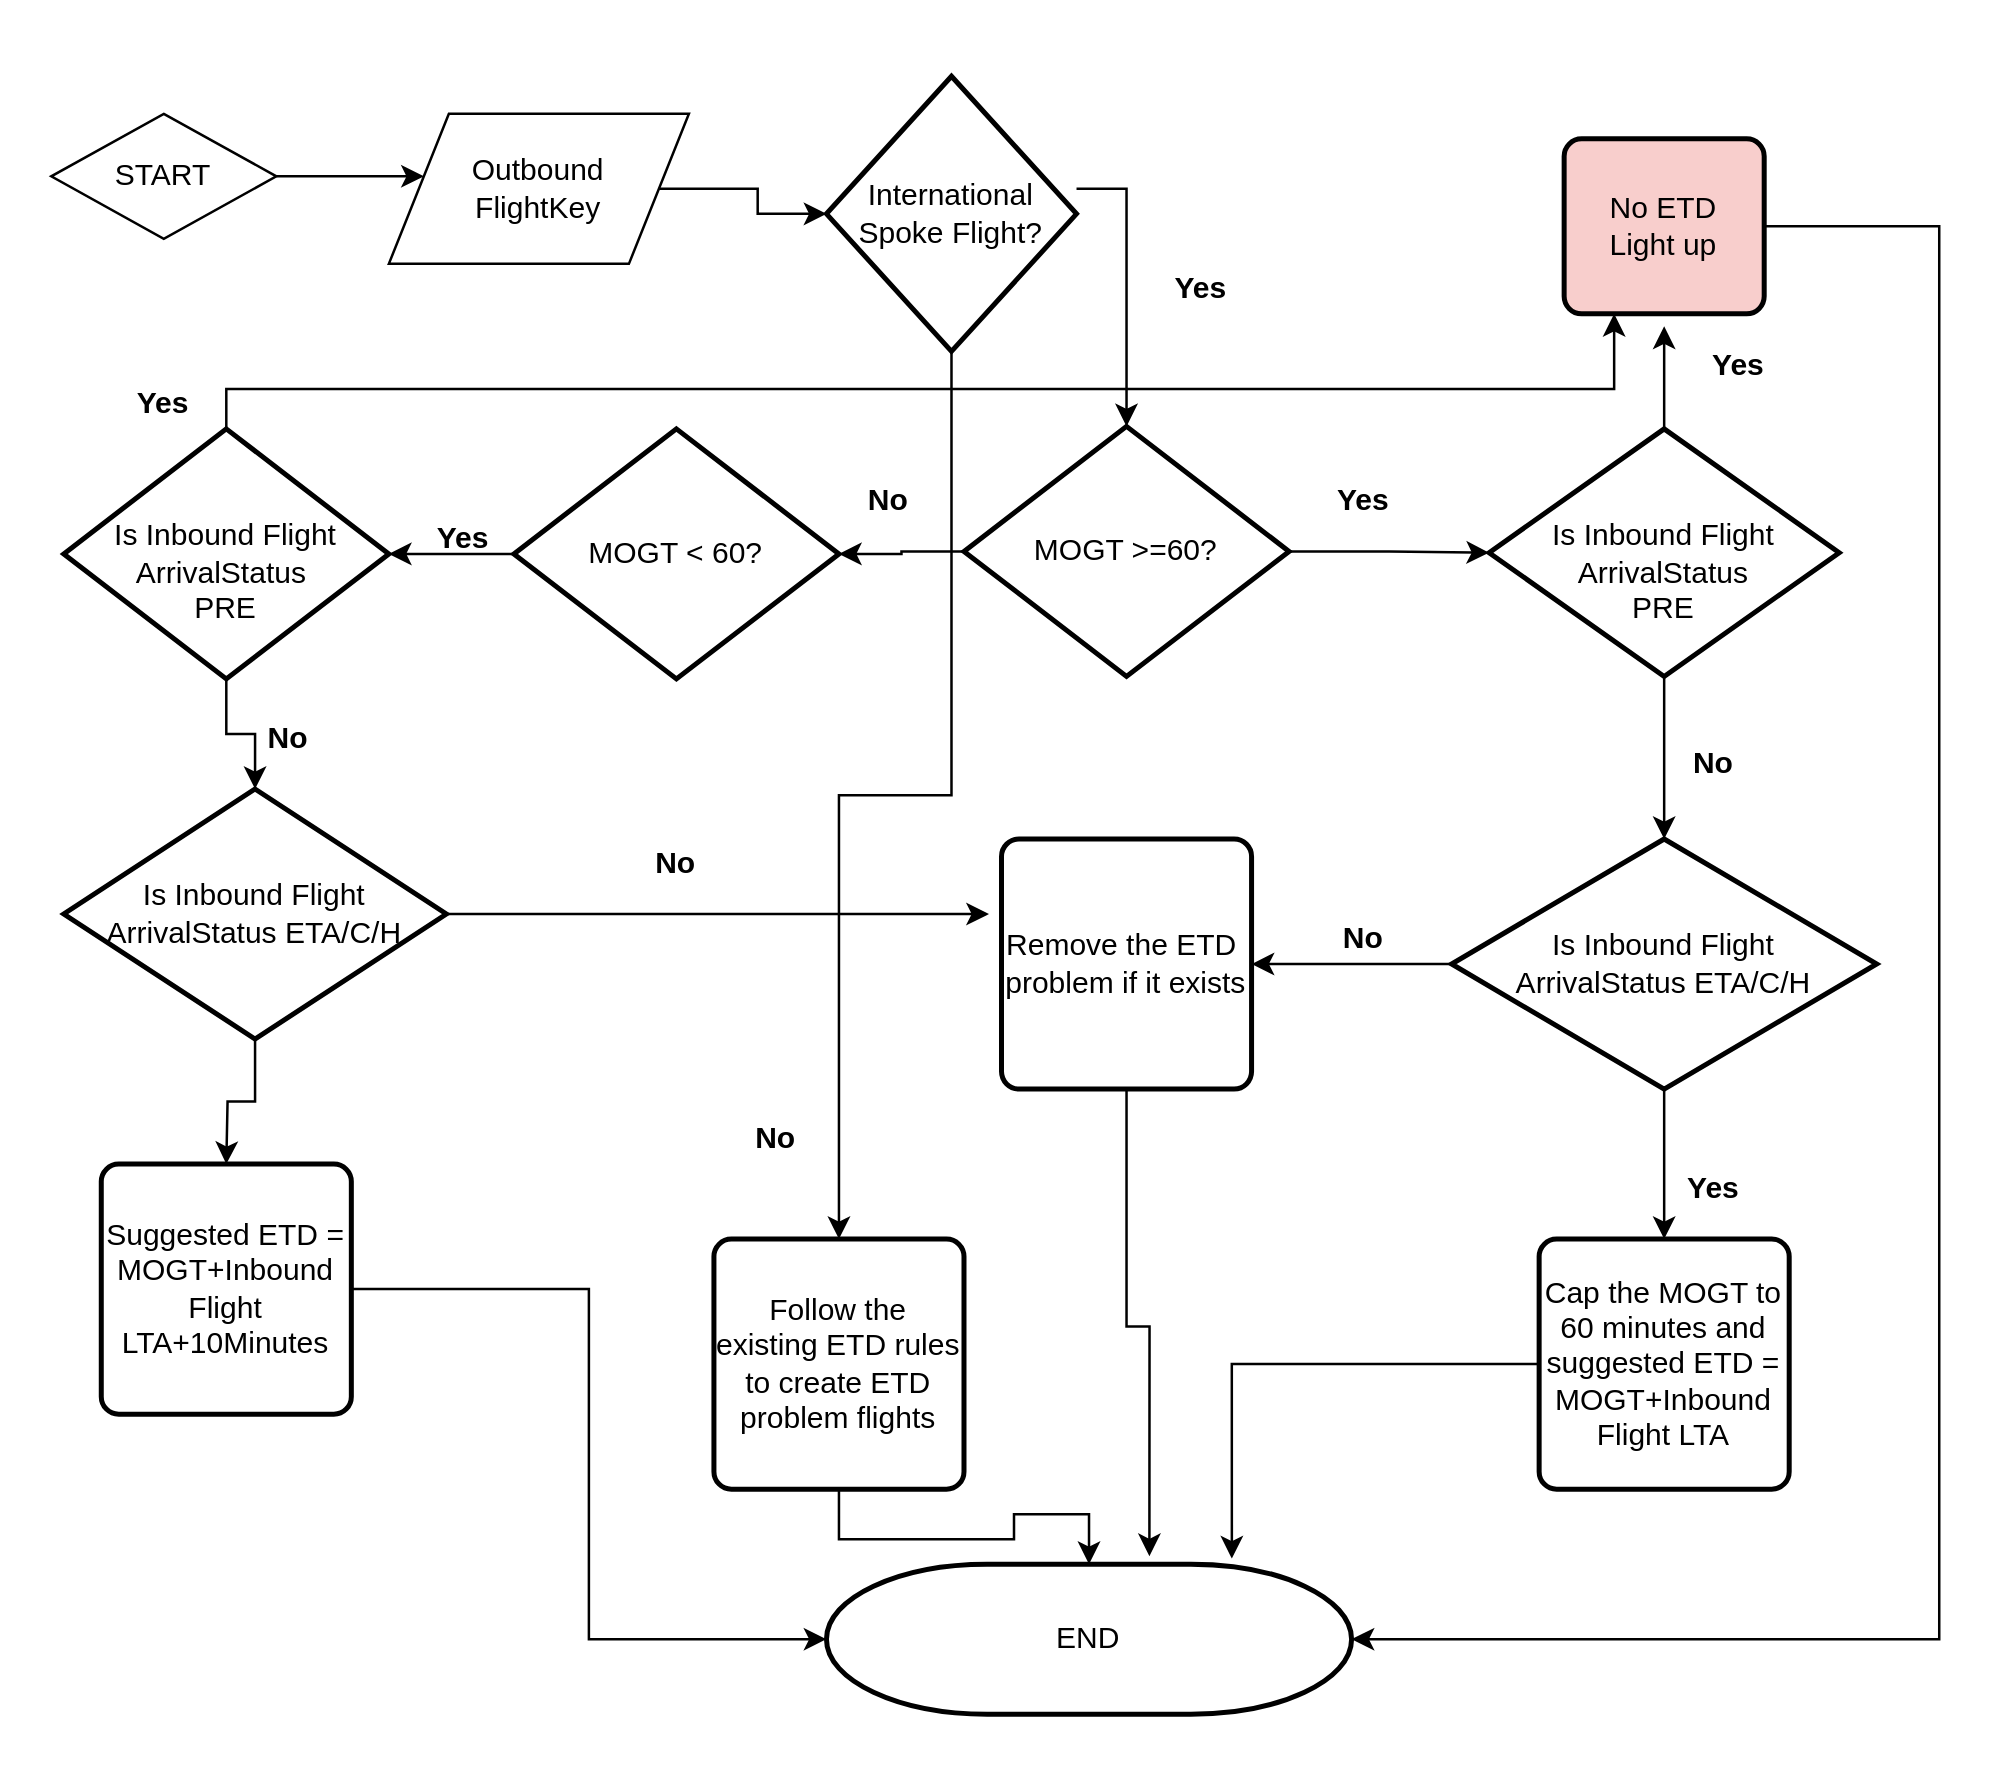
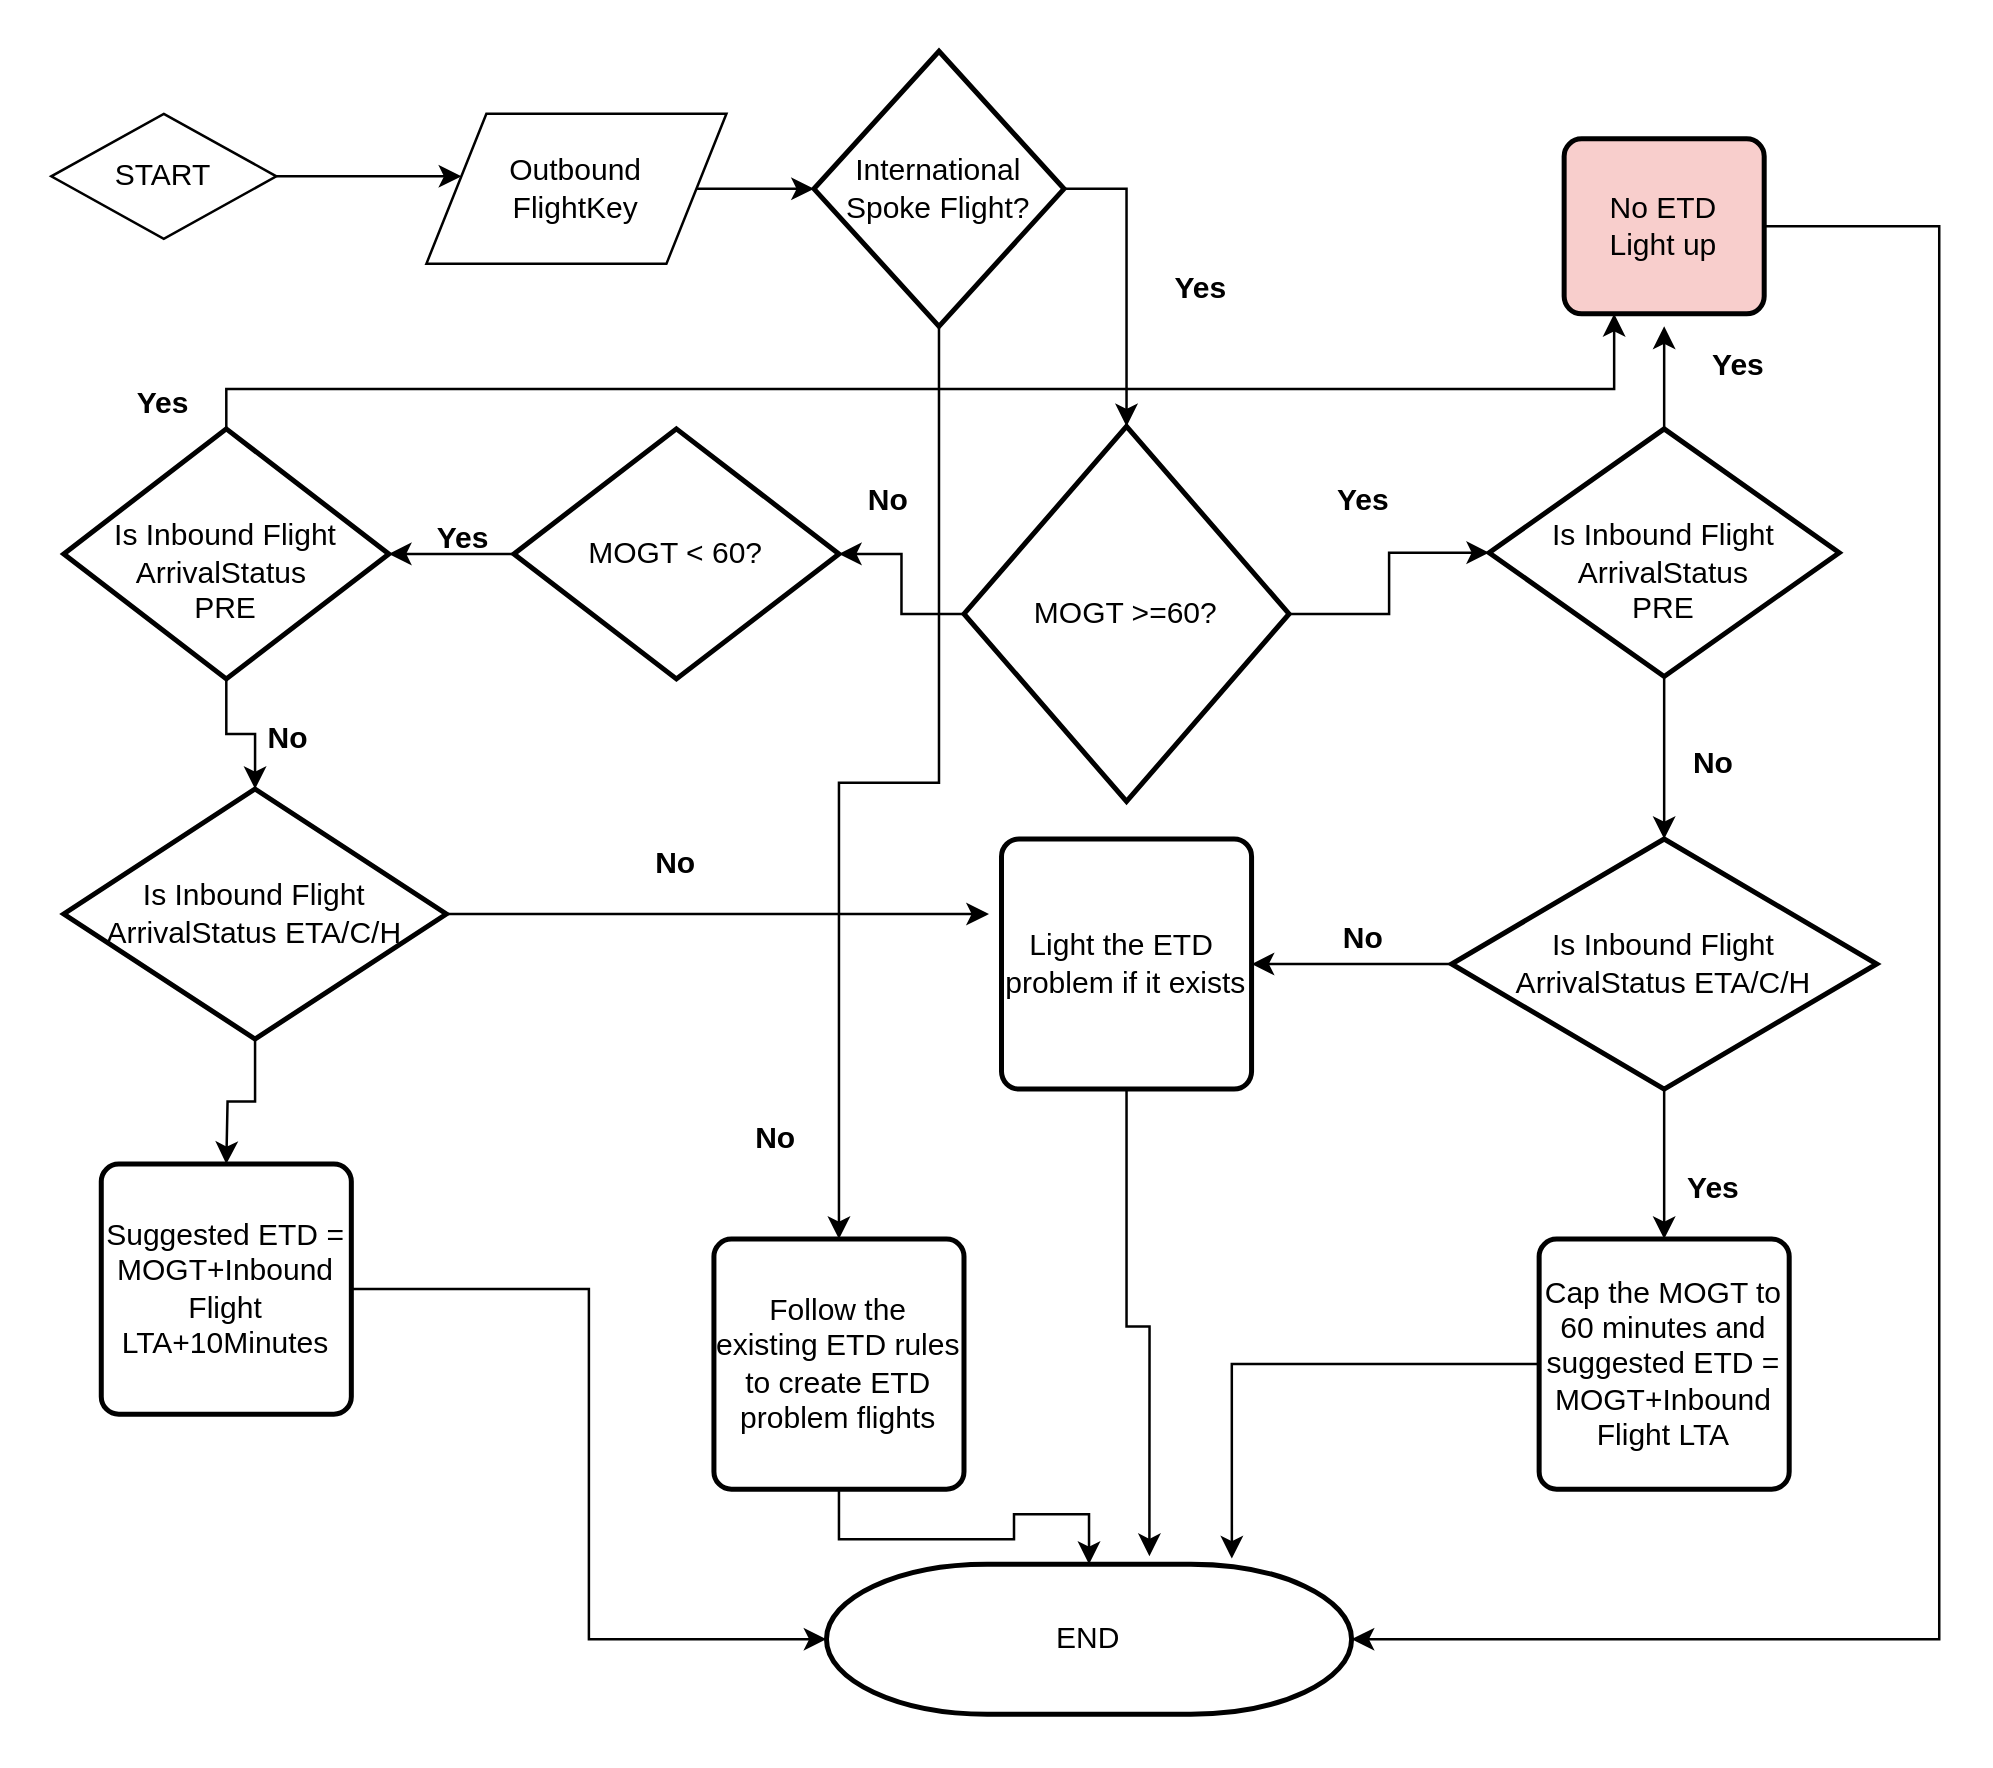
node "Outbound FlightKey": moved (539, 189) -> (576, 189)
node "International Spoke Flight?": moved (951, 214) -> (939, 189)
node "MOGT >=60?": size 325x250 -> 325x375
node "Remove the ETD problem if it exists": label "Remove the ETD problem if it exists" -> "Light the ETD problem if it exists"
